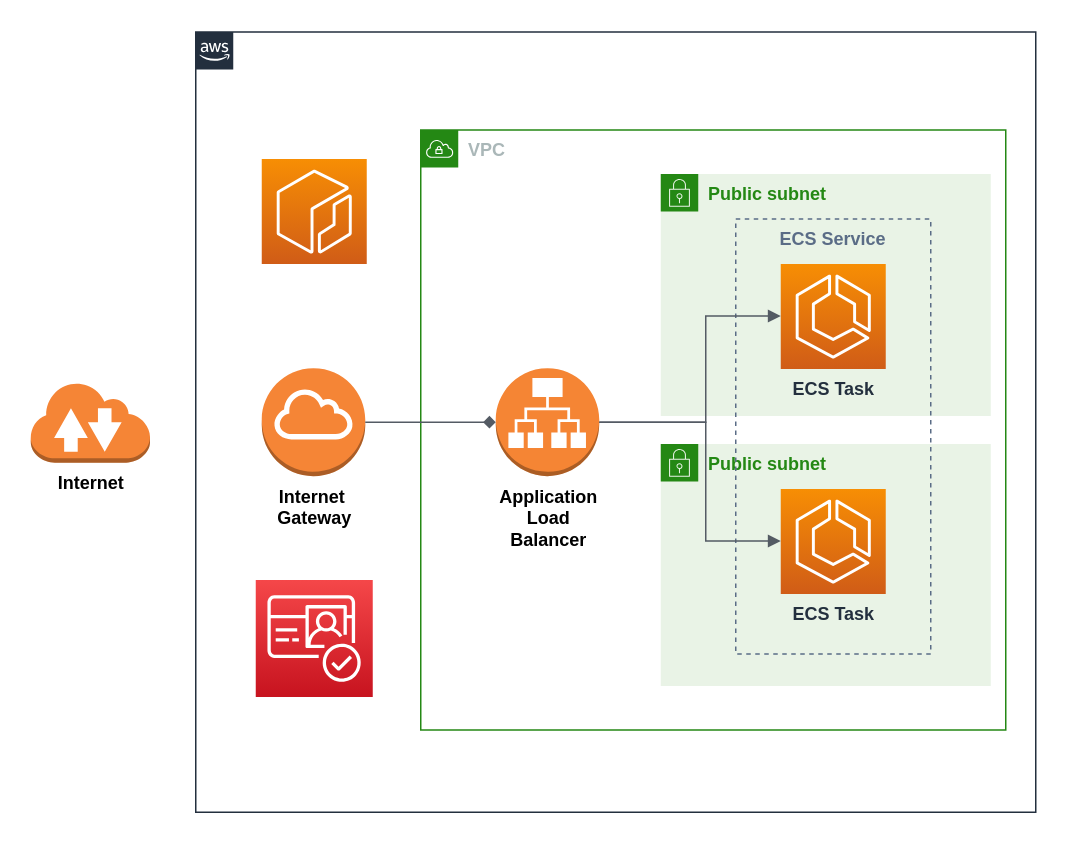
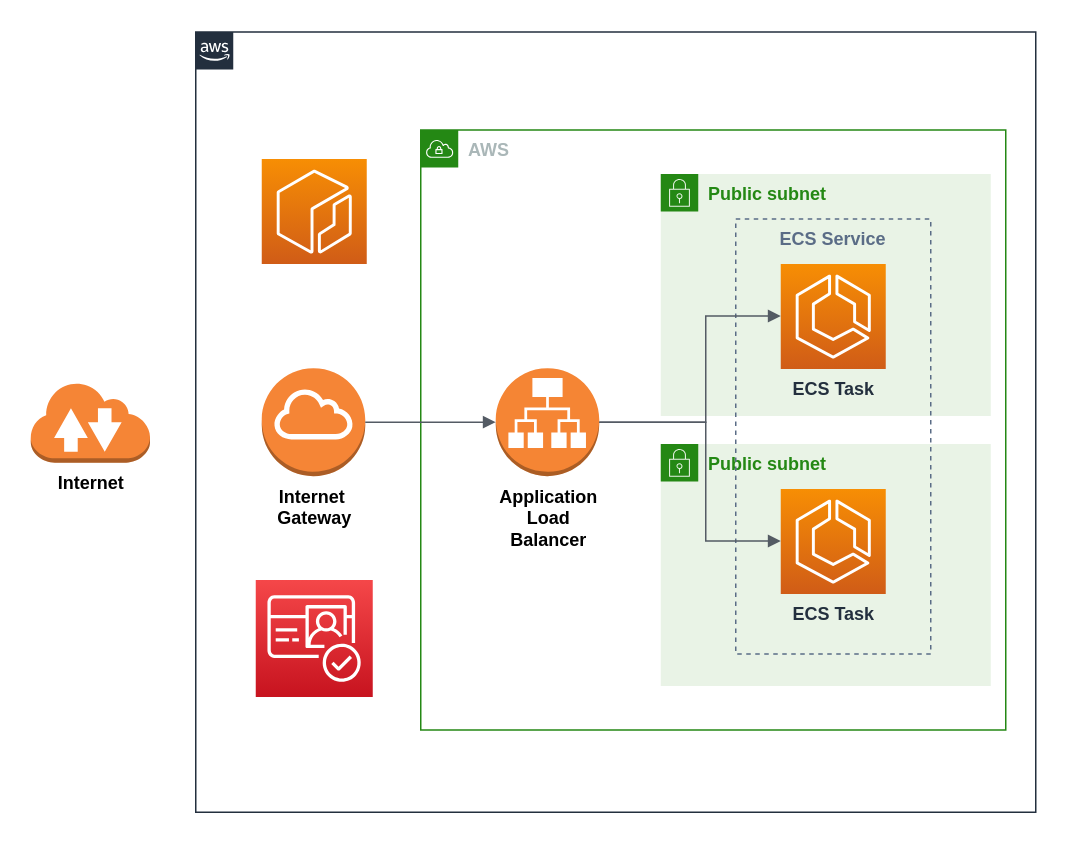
node "VPC": label "VPC" -> "AWS"
edge "Internet Gateway" -> "Application Load Balancer": arrowhead diamond -> block
